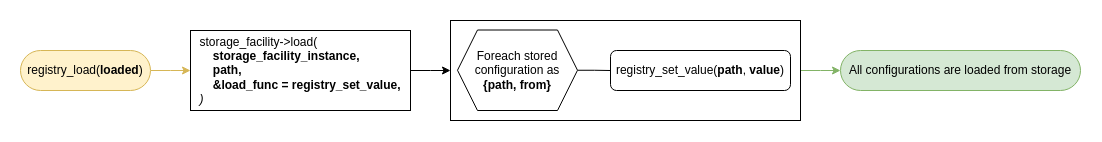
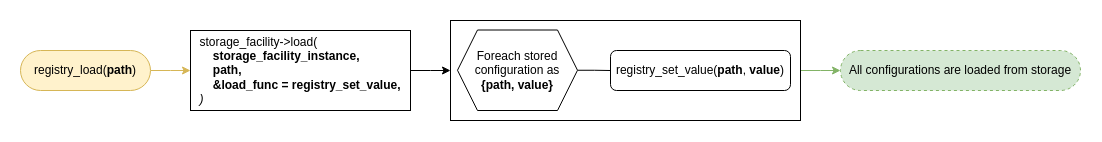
node "registry_load(loaded)": label "registry_load(loaded)" -> "registry_load(path)"
node "Foreach stored configuration as {path, from}": label "Foreach stored configuration as {path, from}" -> "Foreach stored configuration as {path, value}"
node "All configurations are loaded from storage": style solid -> dashed
